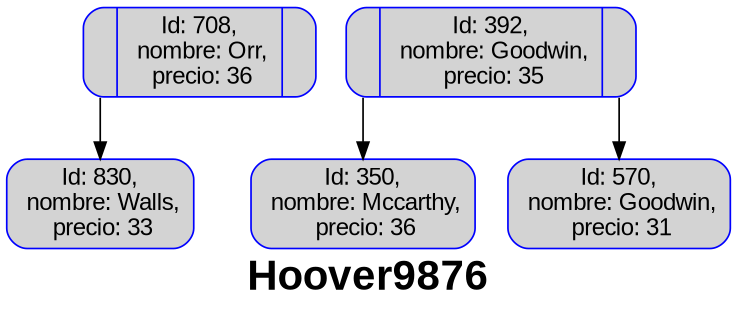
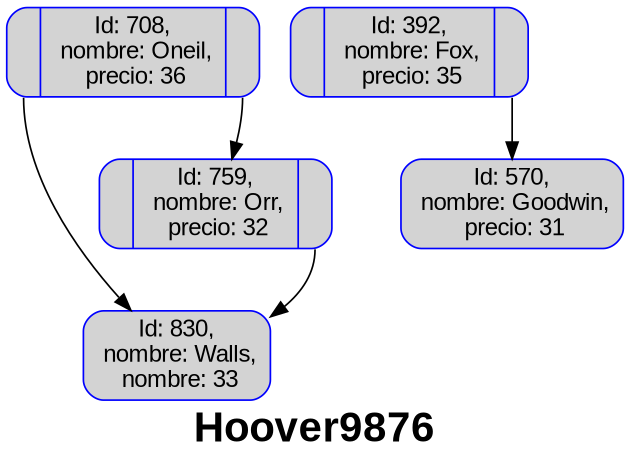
node "Id: 708,": text "nombre: Orr," -> "nombre: Oneil,"
node "Id: 392,": text "nombre: Goodwin," -> "nombre: Fox,"
node "Id: 830, nombre: Walls, precio: 33": label "Id: 830, nombre: Walls, precio: 33" -> "Id: 830, nombre: Walls, nombre: 33"
node "Id: 759,": added
node "Id: 350, nombre: Mccarthy, precio: 36": removed
